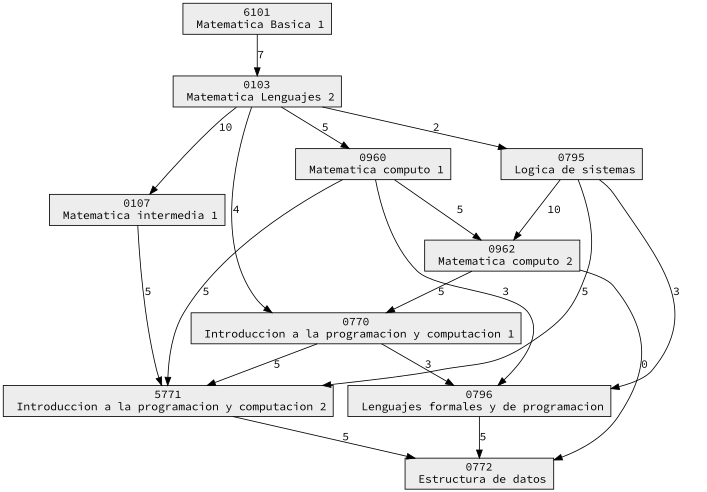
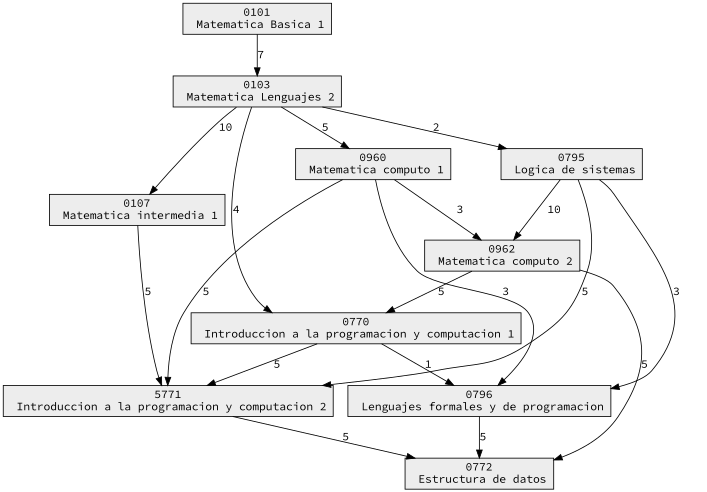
node "6101 Matematica Basica 1": label "6101 Matematica Basica 1" -> "0101 Matematica Basica 1"
edge "0960 Matematica computo 1" -> "0962 Matematica computo 2": label "5" -> "3"
edge "0770 Introduccion a la programacion y computacion 1" -> "0796 Lenguajes formales y de programacion": label "3" -> "1"
edge "0962 Matematica computo 2" -> "0772 Estructura de datos": label "0" -> "5"
